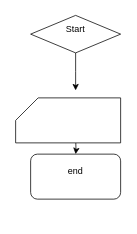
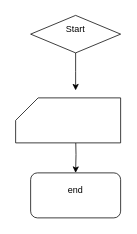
node "end": moved (75, 177) -> (75, 195)
